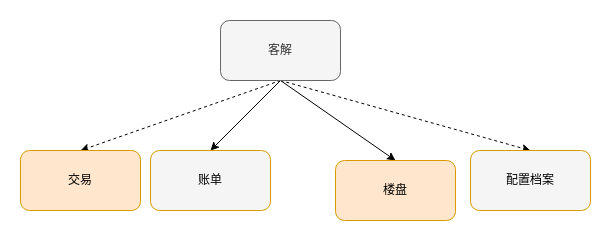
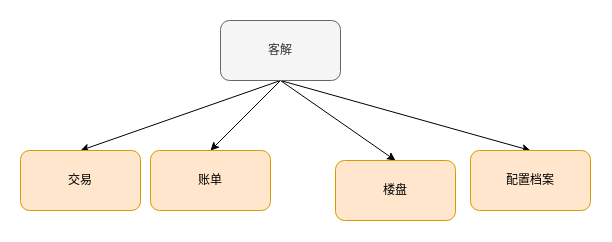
edge "客解" -> "交易": style dashed -> solid
edge "客解" -> "配置档案": style dashed -> solid
node "账单": fillcolor #f5f5f5 -> #ffe6cc
node "配置档案": fillcolor #f5f5f5 -> #ffe6cc
